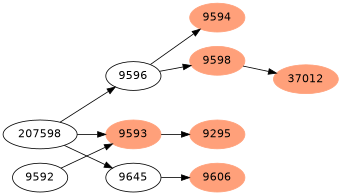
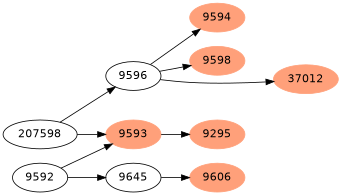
edge "9598" -> "37012": now "9596" -> "37012"
edge "207598" -> "9645": now "9592" -> "9645"
